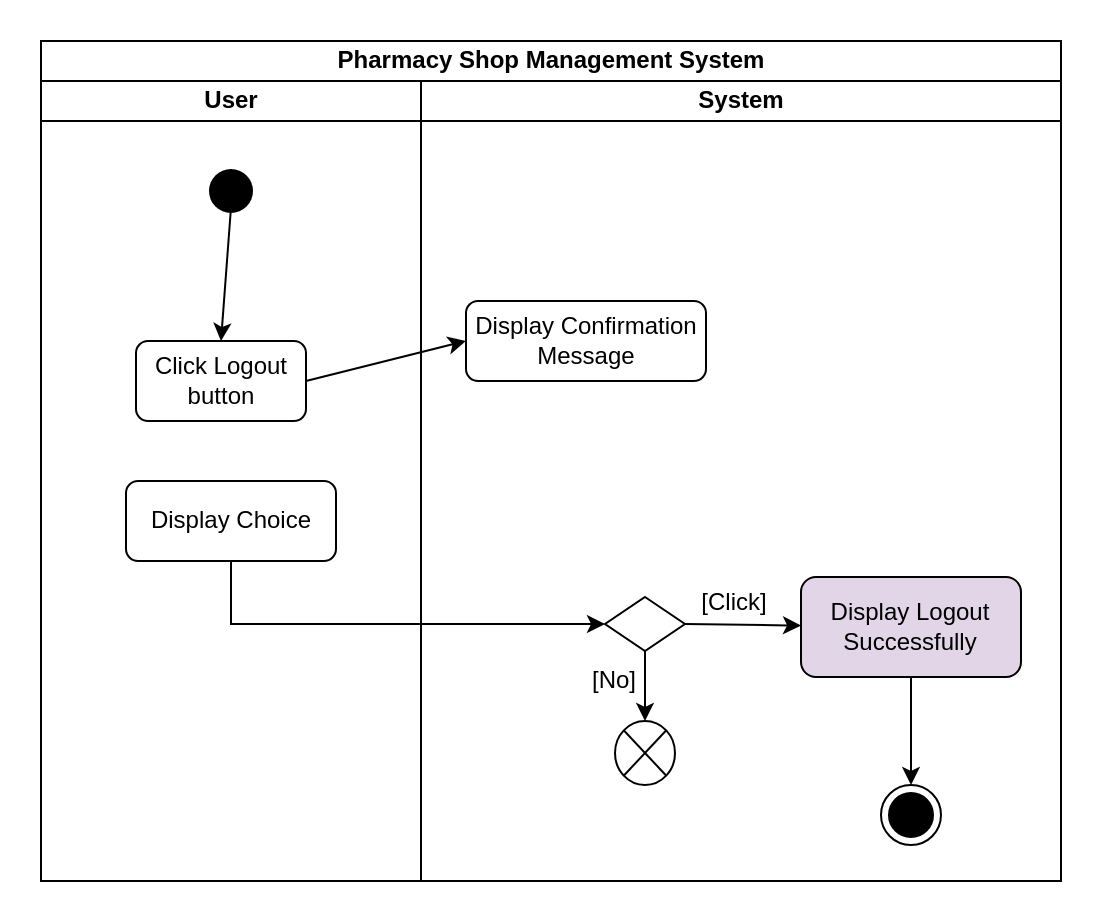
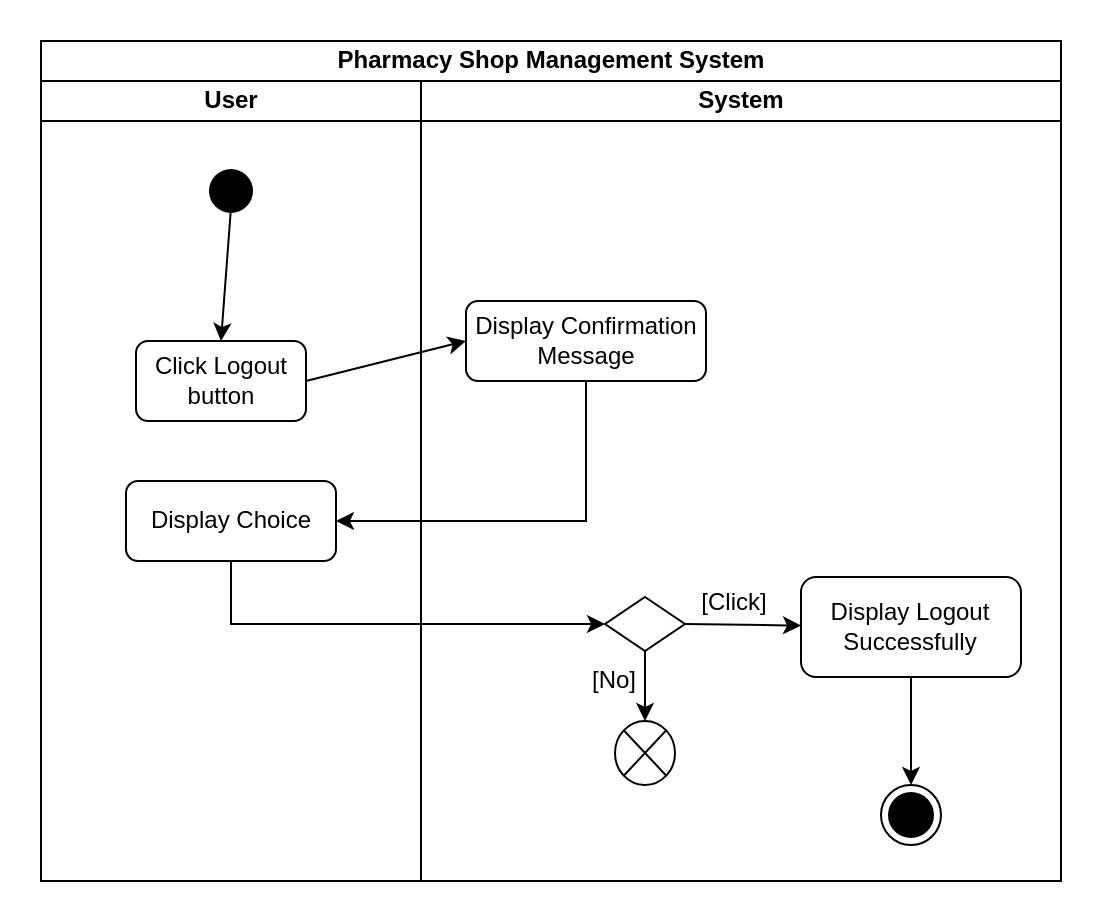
edge "Display ConfirmationMessage" -> "Display Choice": added
node "Display Logout Successfully": fillcolor #e1d5e7 -> #ffffff
